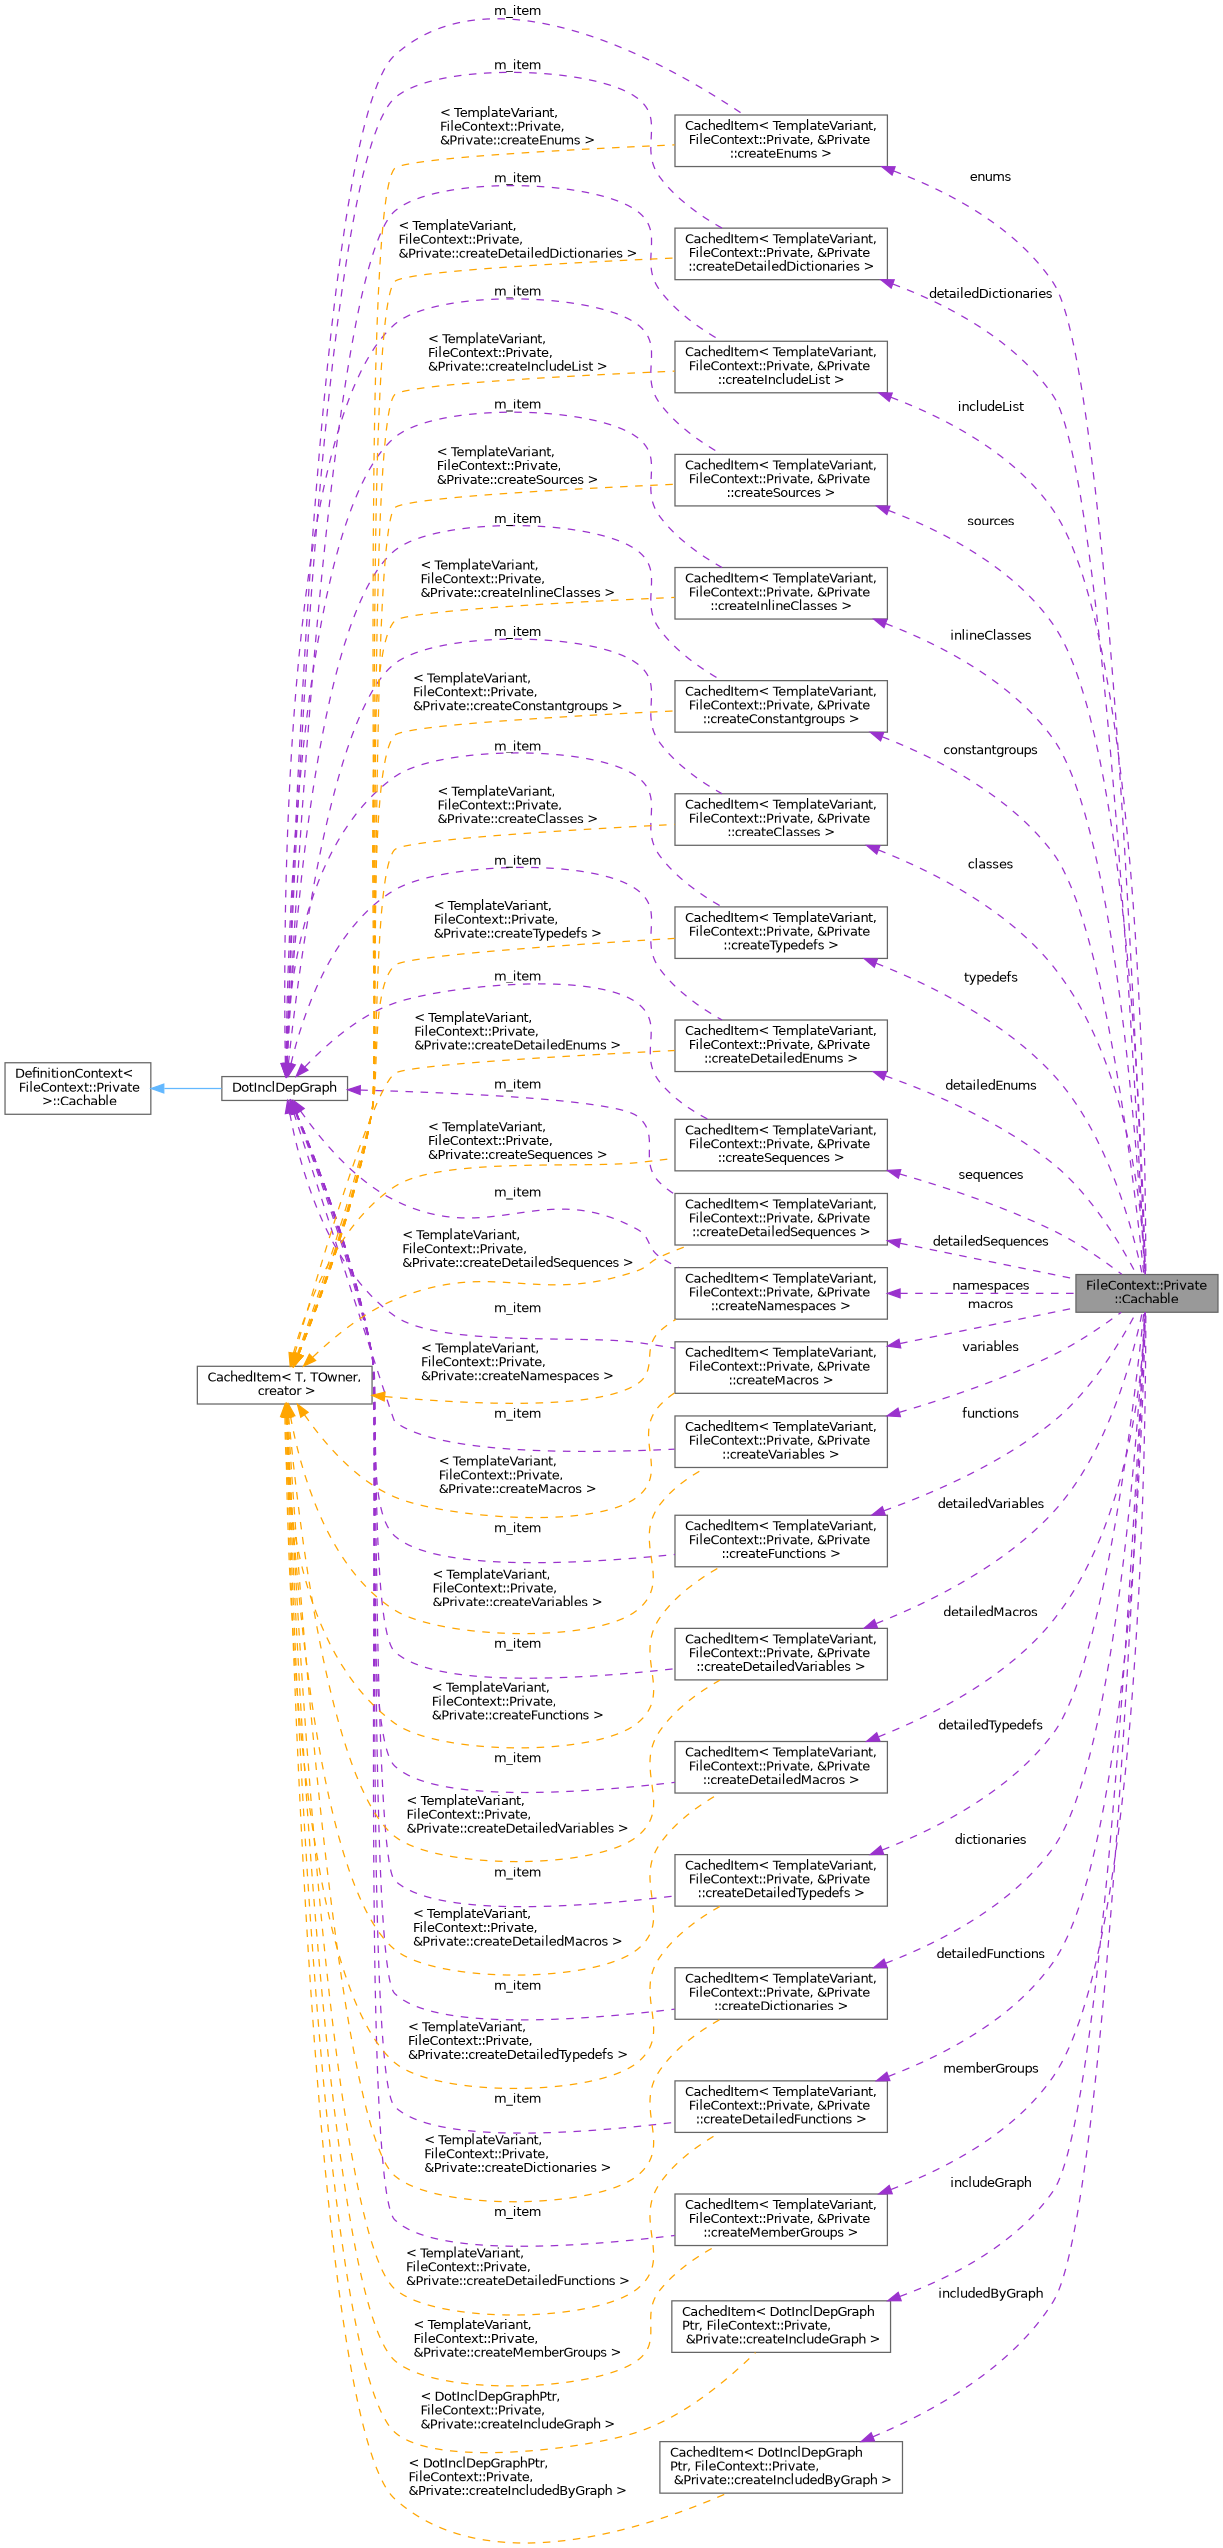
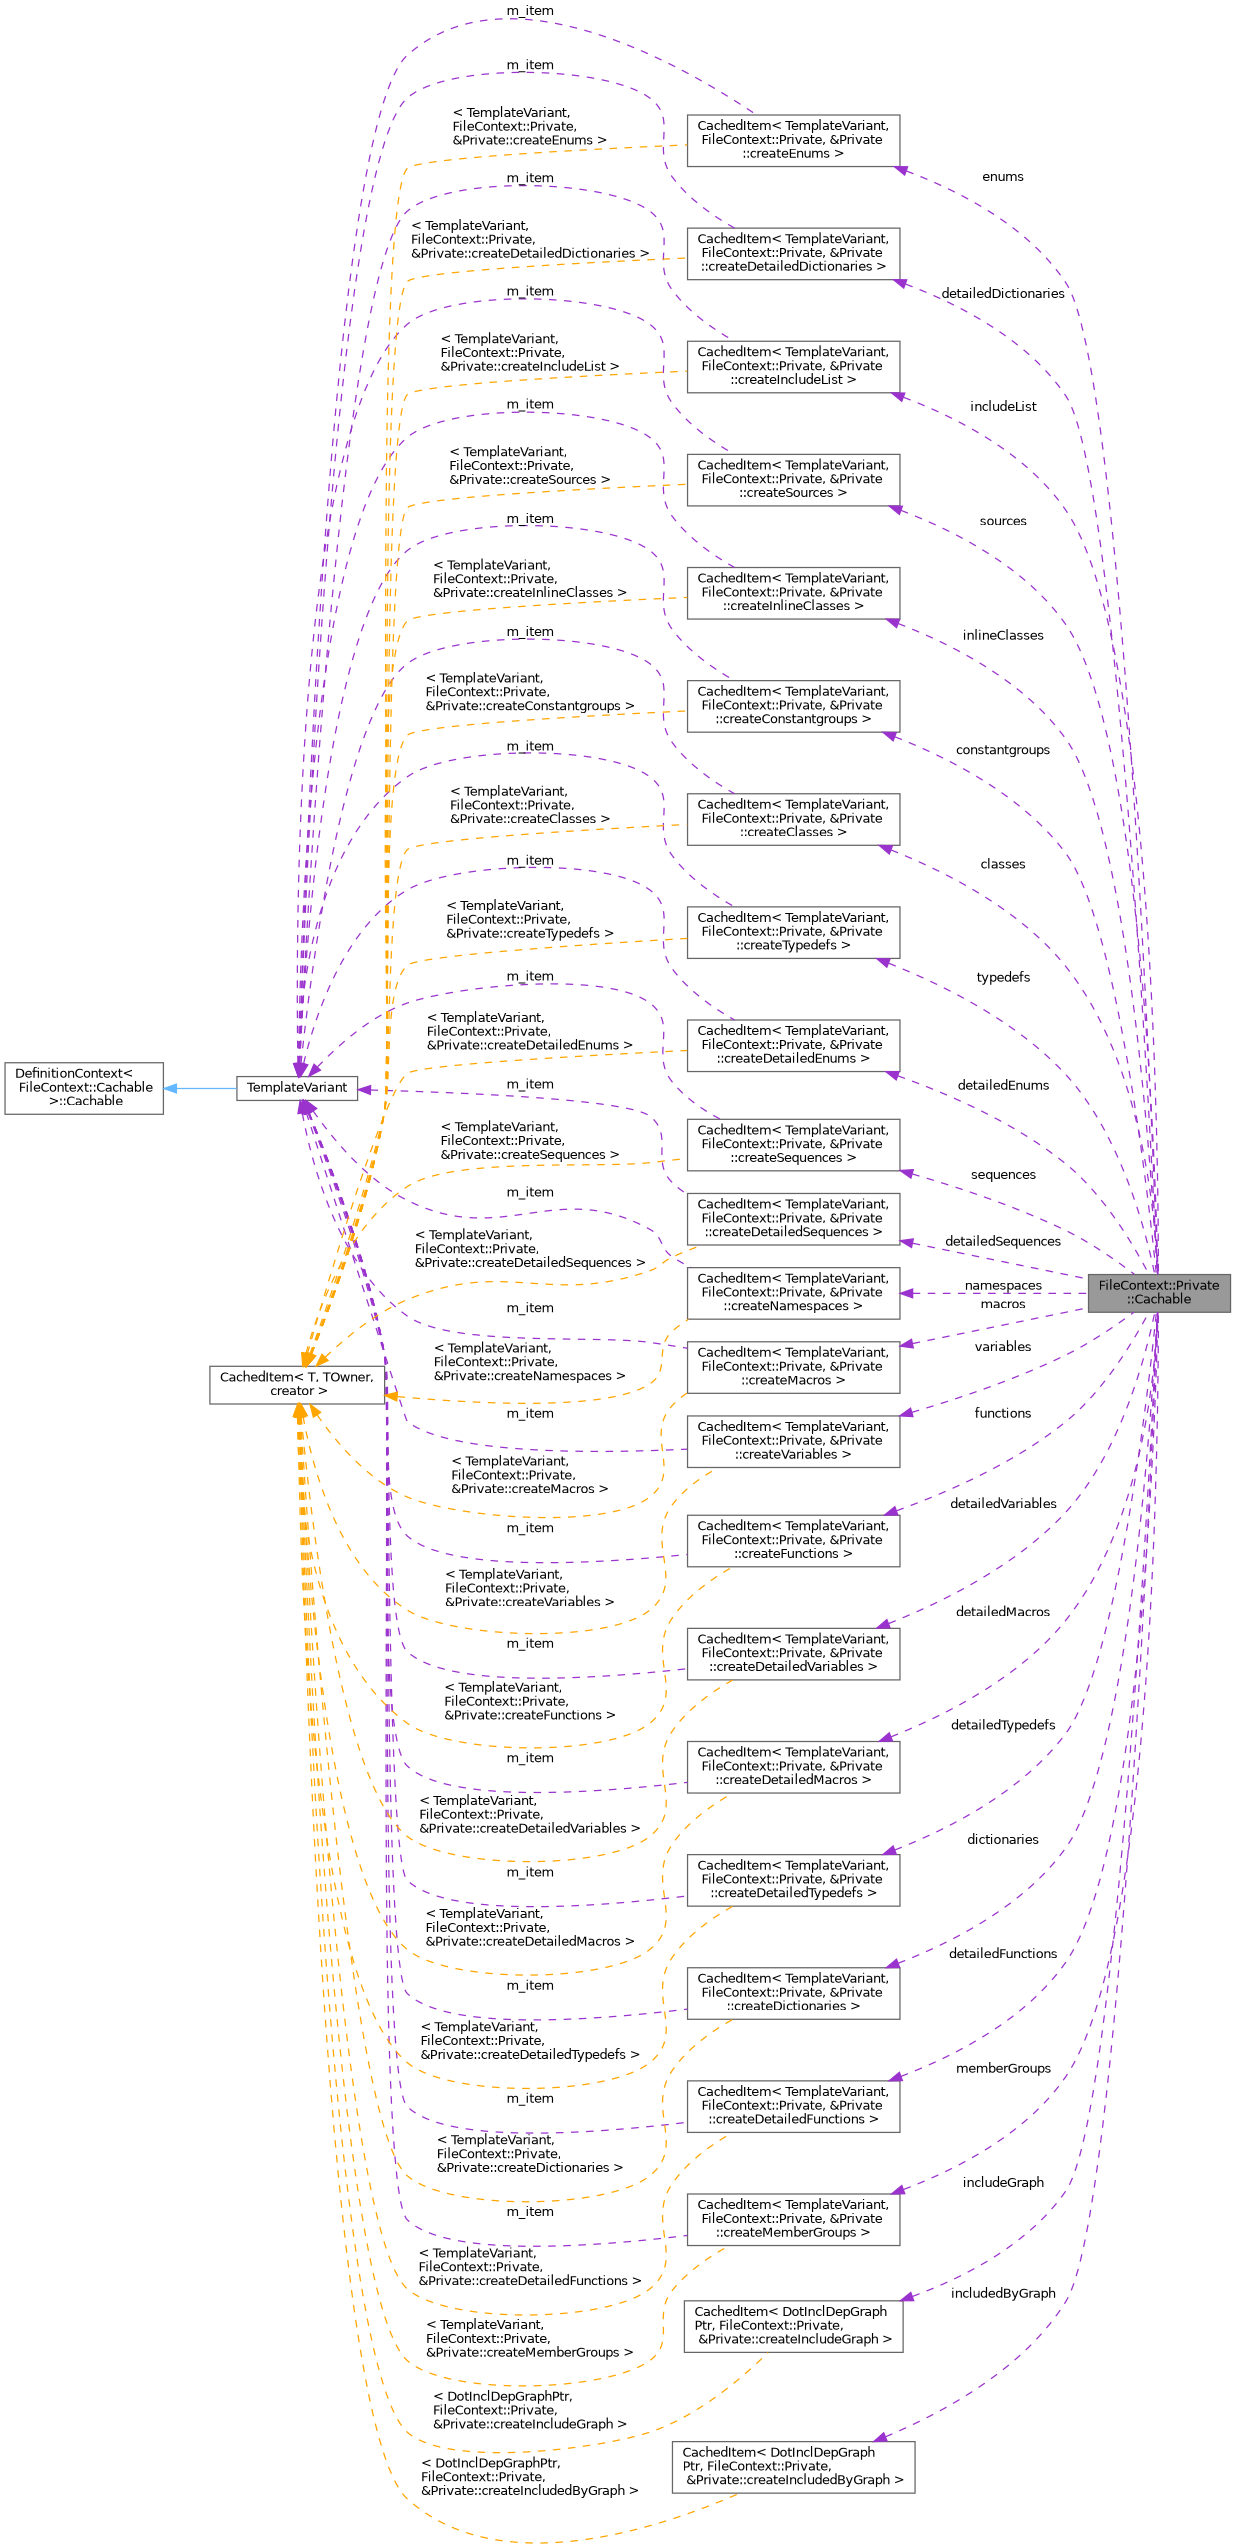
node "DefinitionContext< FileContext::Private >::Cachable": label "DefinitionContext< FileContext::Private >::Cachable" -> "DefinitionContext< FileContext::Cachable >::Cachable"
node "DotInclDepGraph": label "DotInclDepGraph" -> "TemplateVariant"
